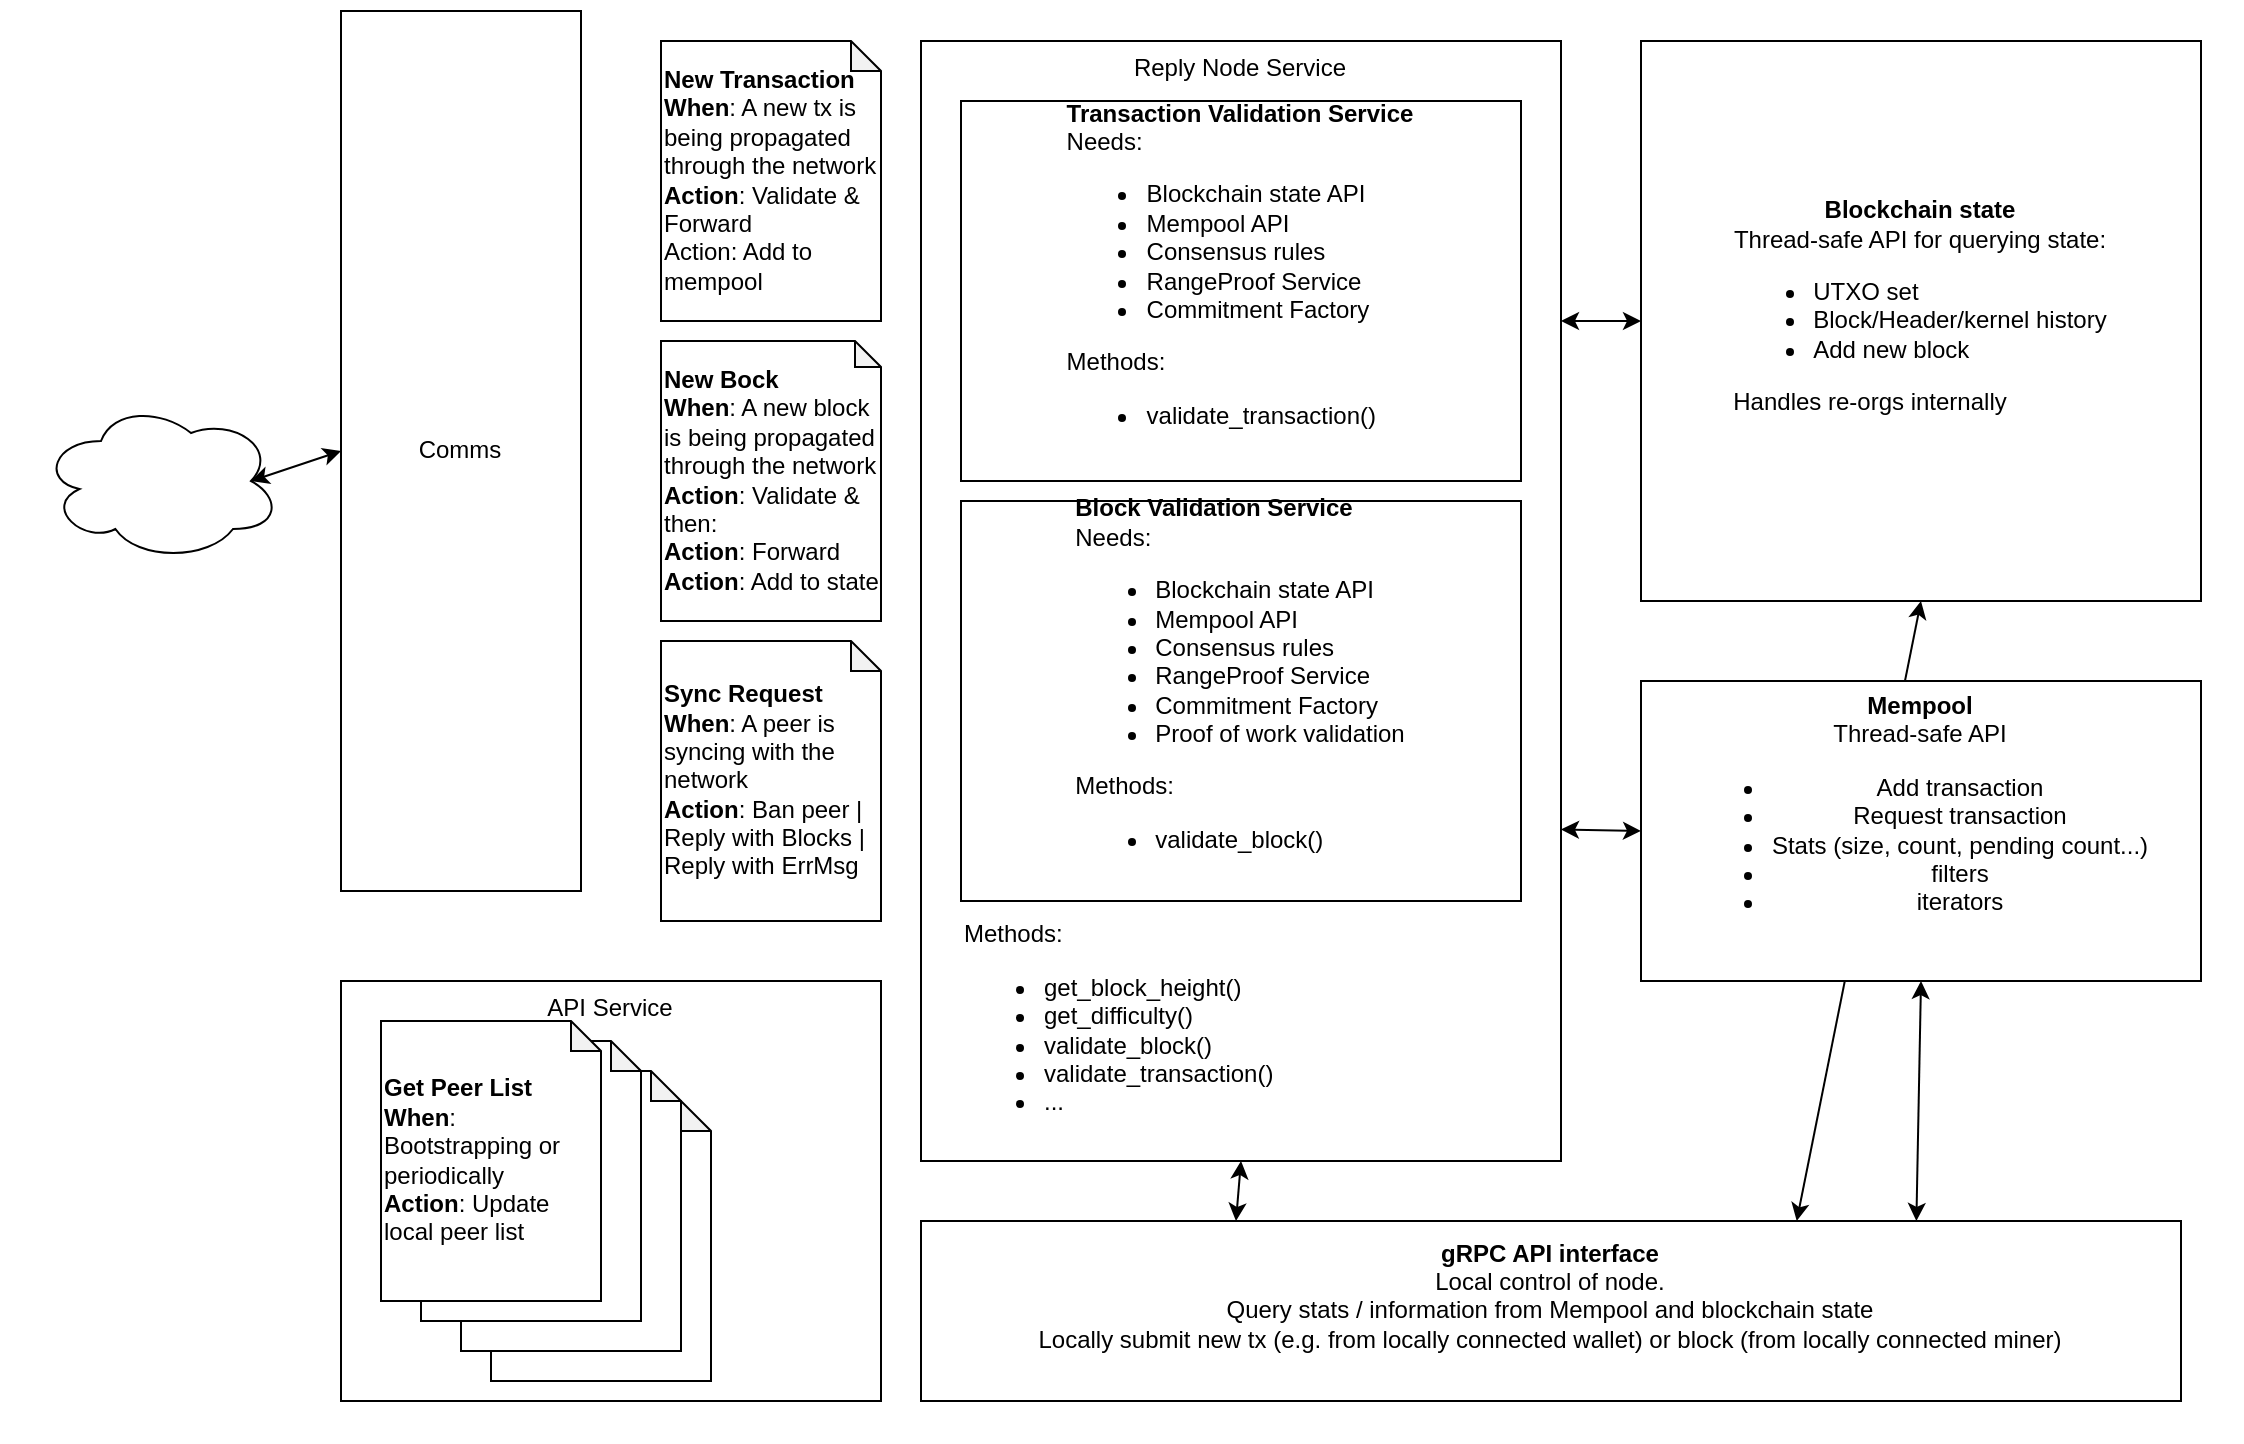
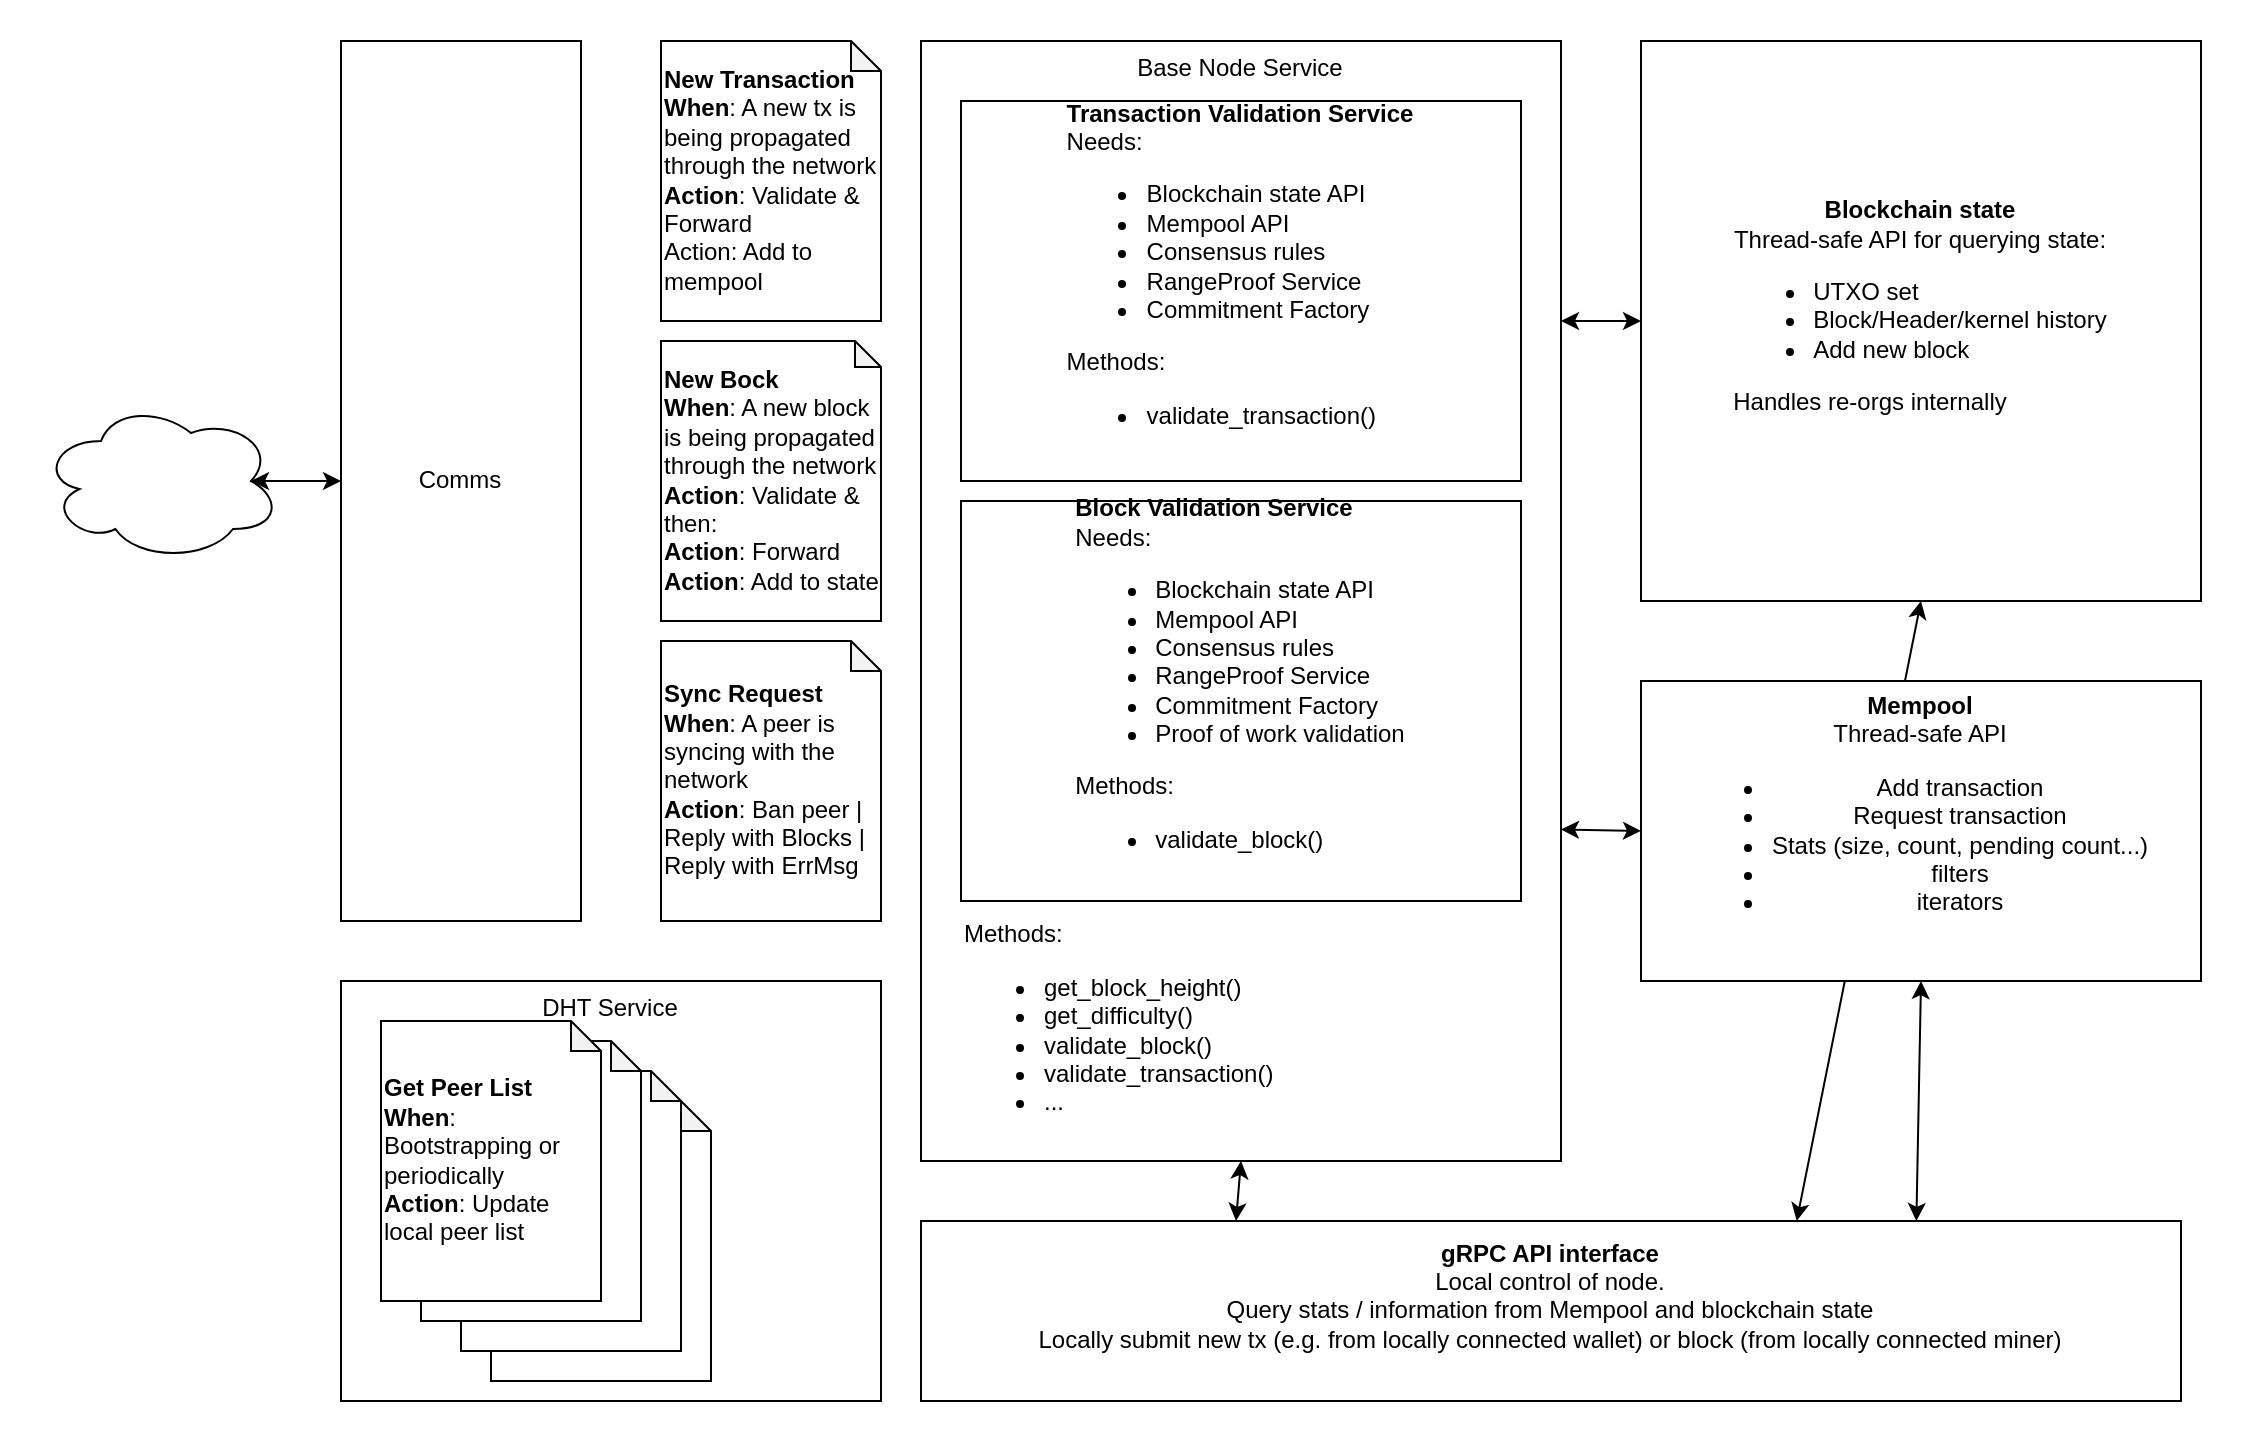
node "Reply Node Service": label "Reply Node Service" -> "Base Node Service"
node "Comms": moved (461, 451) -> (461, 481)
node "API Service": label "API Service" -> "DHT Service"
